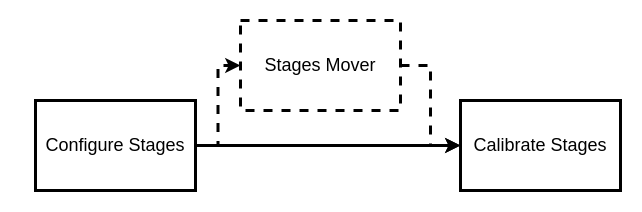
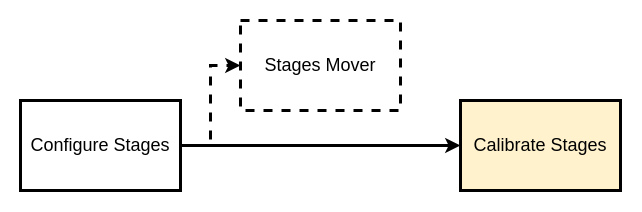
edge "Stages Mover" -> "Calibrate Stages": removed
node "Configure Stages": moved (116, 146) -> (101, 146)
node "Calibrate Stages": fillcolor #ffffff -> #fff2cc
